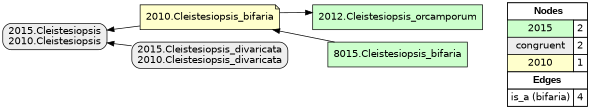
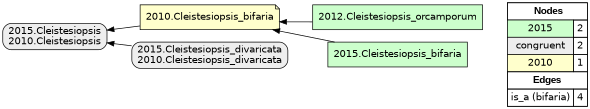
edge "2010.Cleistesiopsis_bifaria" -> "2012.Cleistesiopsis_orcamporum": reversed
node "8015.Cleistesiopsis_bifaria": label "8015.Cleistesiopsis_bifaria" -> "2015.Cleistesiopsis_bifaria"
